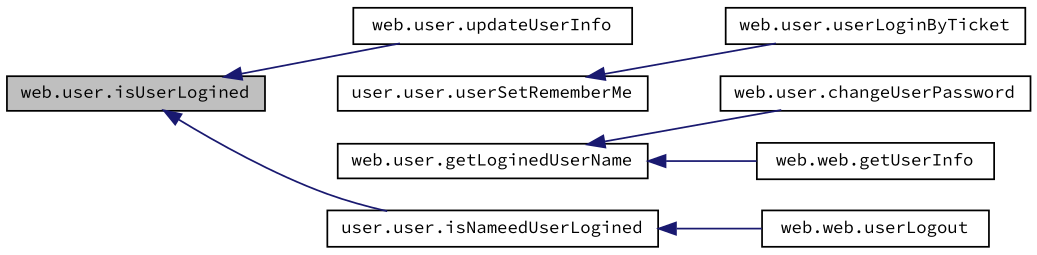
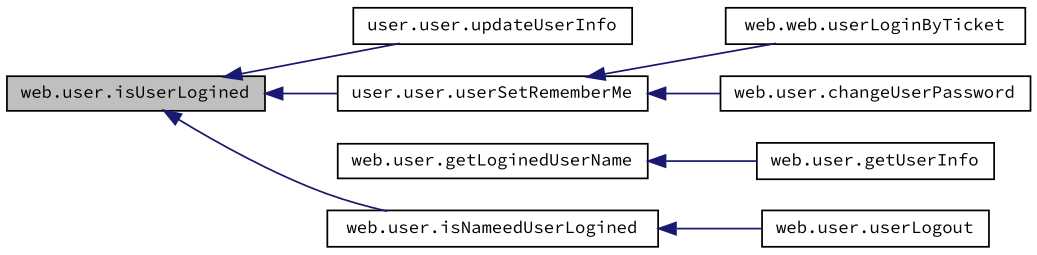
node "web.user.updateUserInfo": label "web.user.updateUserInfo" -> "user.user.updateUserInfo"
node "web.user.userLoginByTicket": label "web.user.userLoginByTicket" -> "web.web.userLoginByTicket"
edge "user.user.userSetRememberMe" -> "web.user.isUserLogined": added
edge "web.user.changeUserPassword" -> "web.user.getLoginedUserName": now "web.user.changeUserPassword" -> "user.user.userSetRememberMe"
node "web.web.getUserInfo": label "web.web.getUserInfo" -> "web.user.getUserInfo"
node "user.user.isNameedUserLogined": label "user.user.isNameedUserLogined" -> "web.user.isNameedUserLogined"
node "web.web.userLogout": label "web.web.userLogout" -> "web.user.userLogout"
